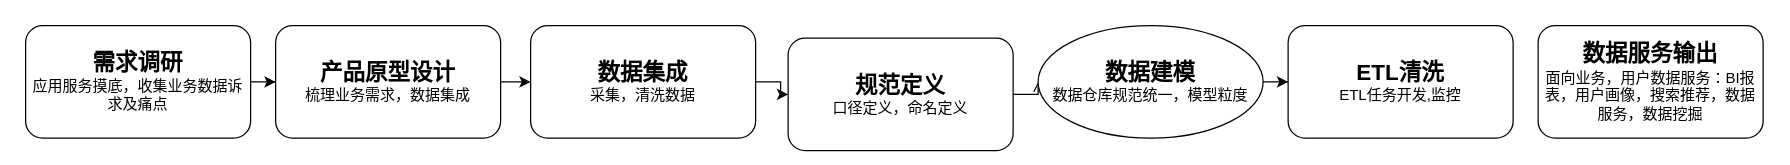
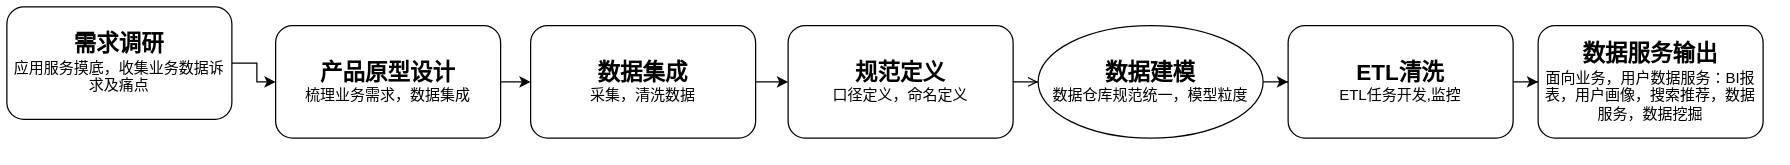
node "需求调研 应用服务摸底，收集业务数据诉求及痛点": moved (138, 82) -> (119, 63)
edge "ETL清洗 ETL任务开发,监控" -> "数据服务输出 面向业务，用户数据服务：BI报表，用户画像，搜索推荐，数据服务，数据挖掘": added
node "规范定义 口径定义，命名定义": moved (901, 94) -> (901, 82)
